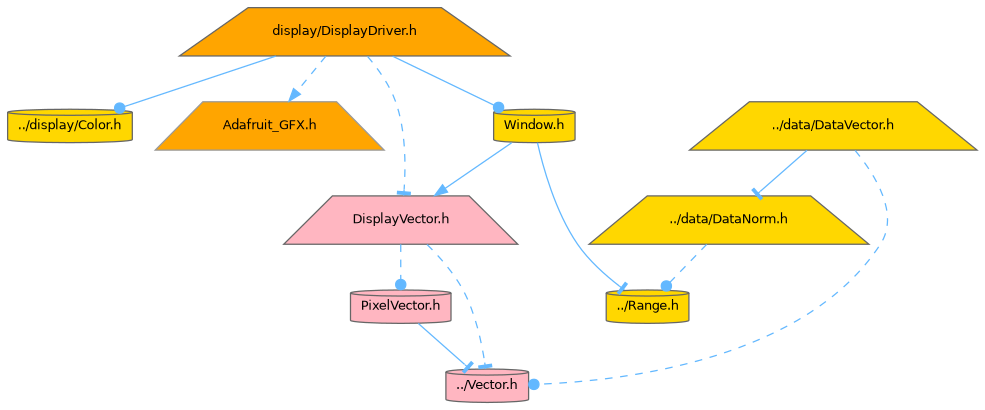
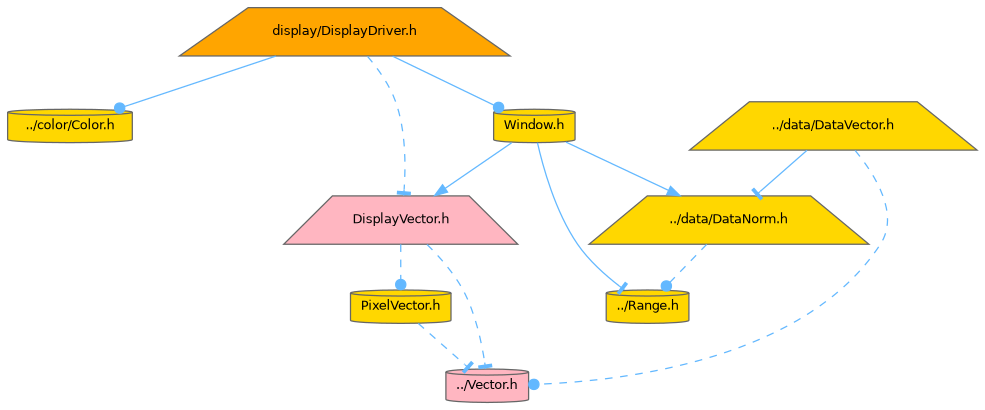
node "../display/Color.h": label "../display/Color.h" -> "../color/Color.h"
node "Adafruit_GFX.h": removed
edge "Window.h" -> "../data/DataNorm.h": added
node "PixelVector.h": fillcolor lightpink -> gold
edge "PixelVector.h" -> "../Vector.h": style solid -> dashed
